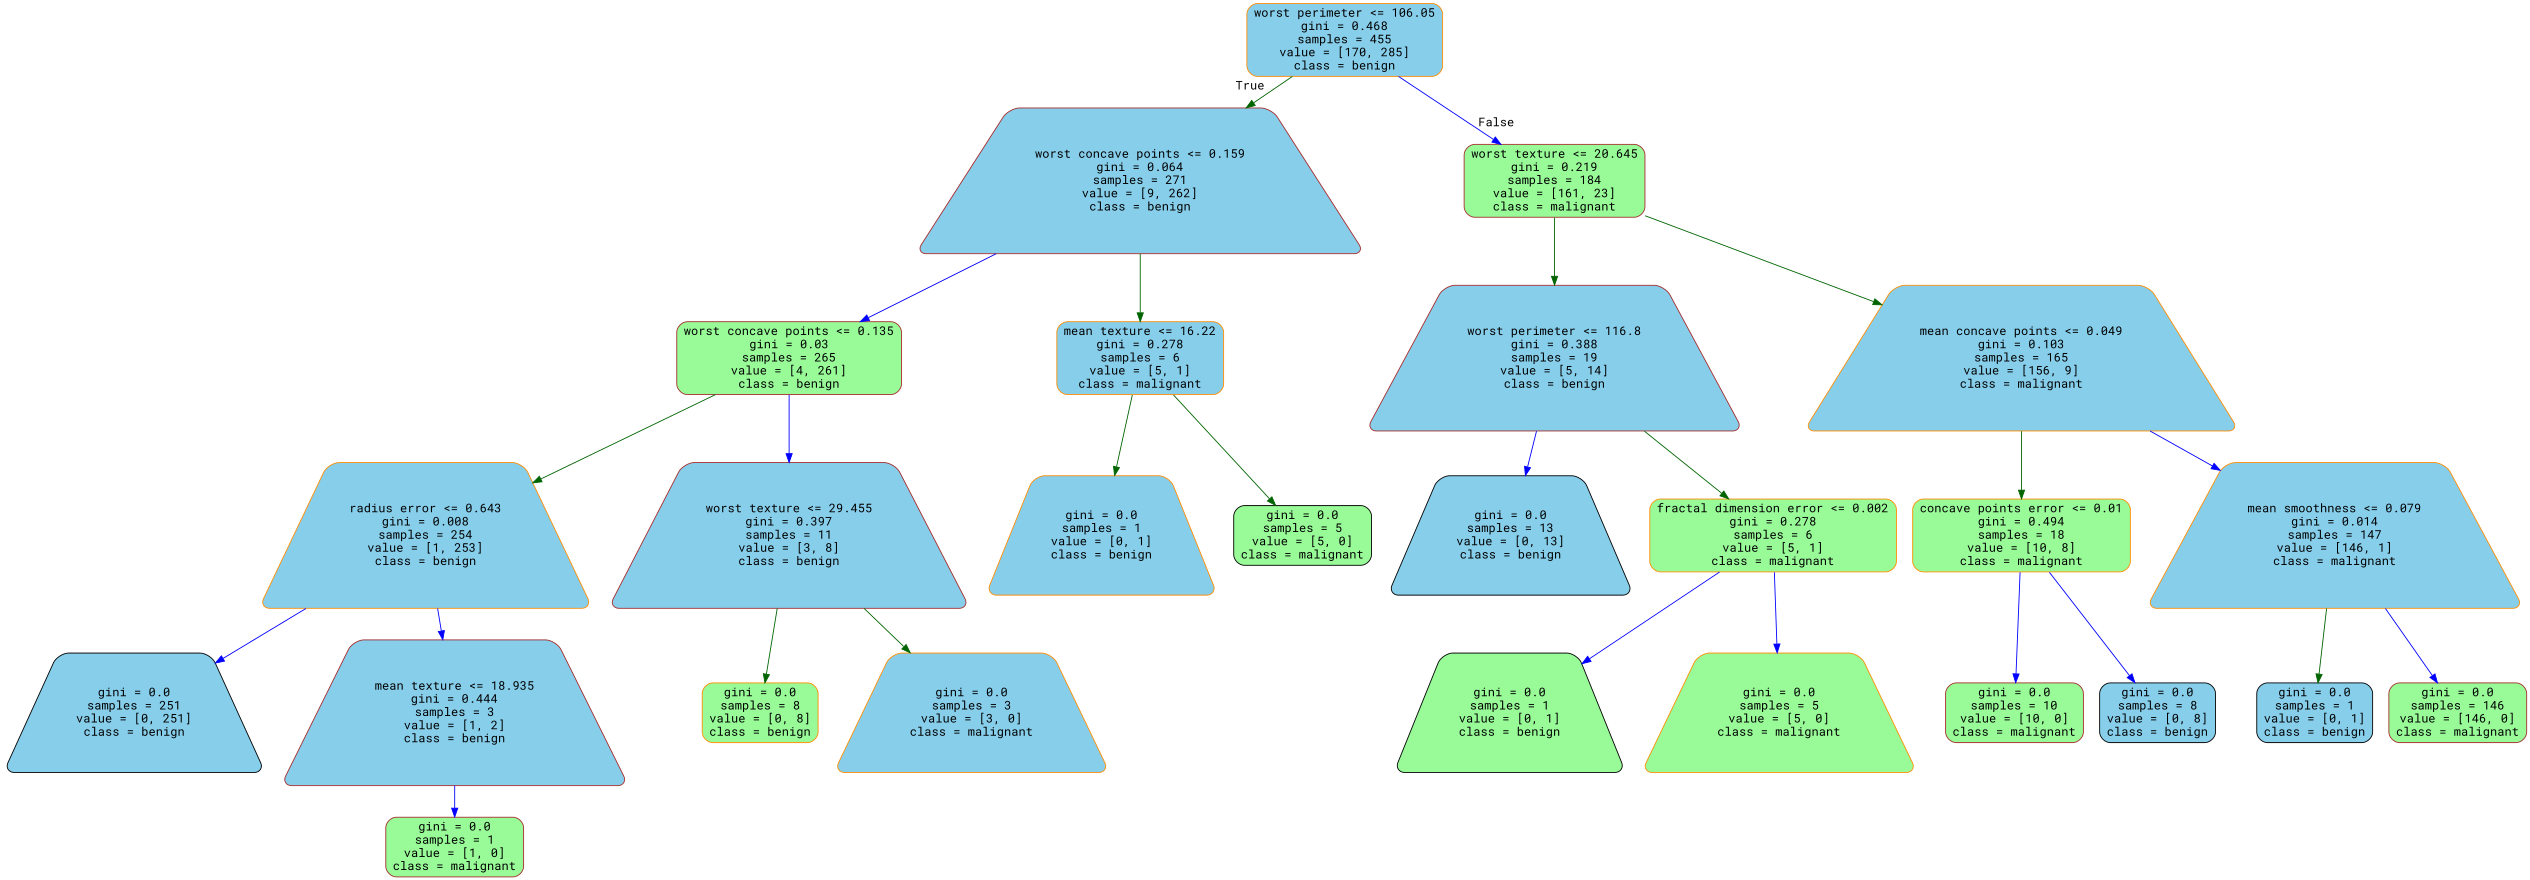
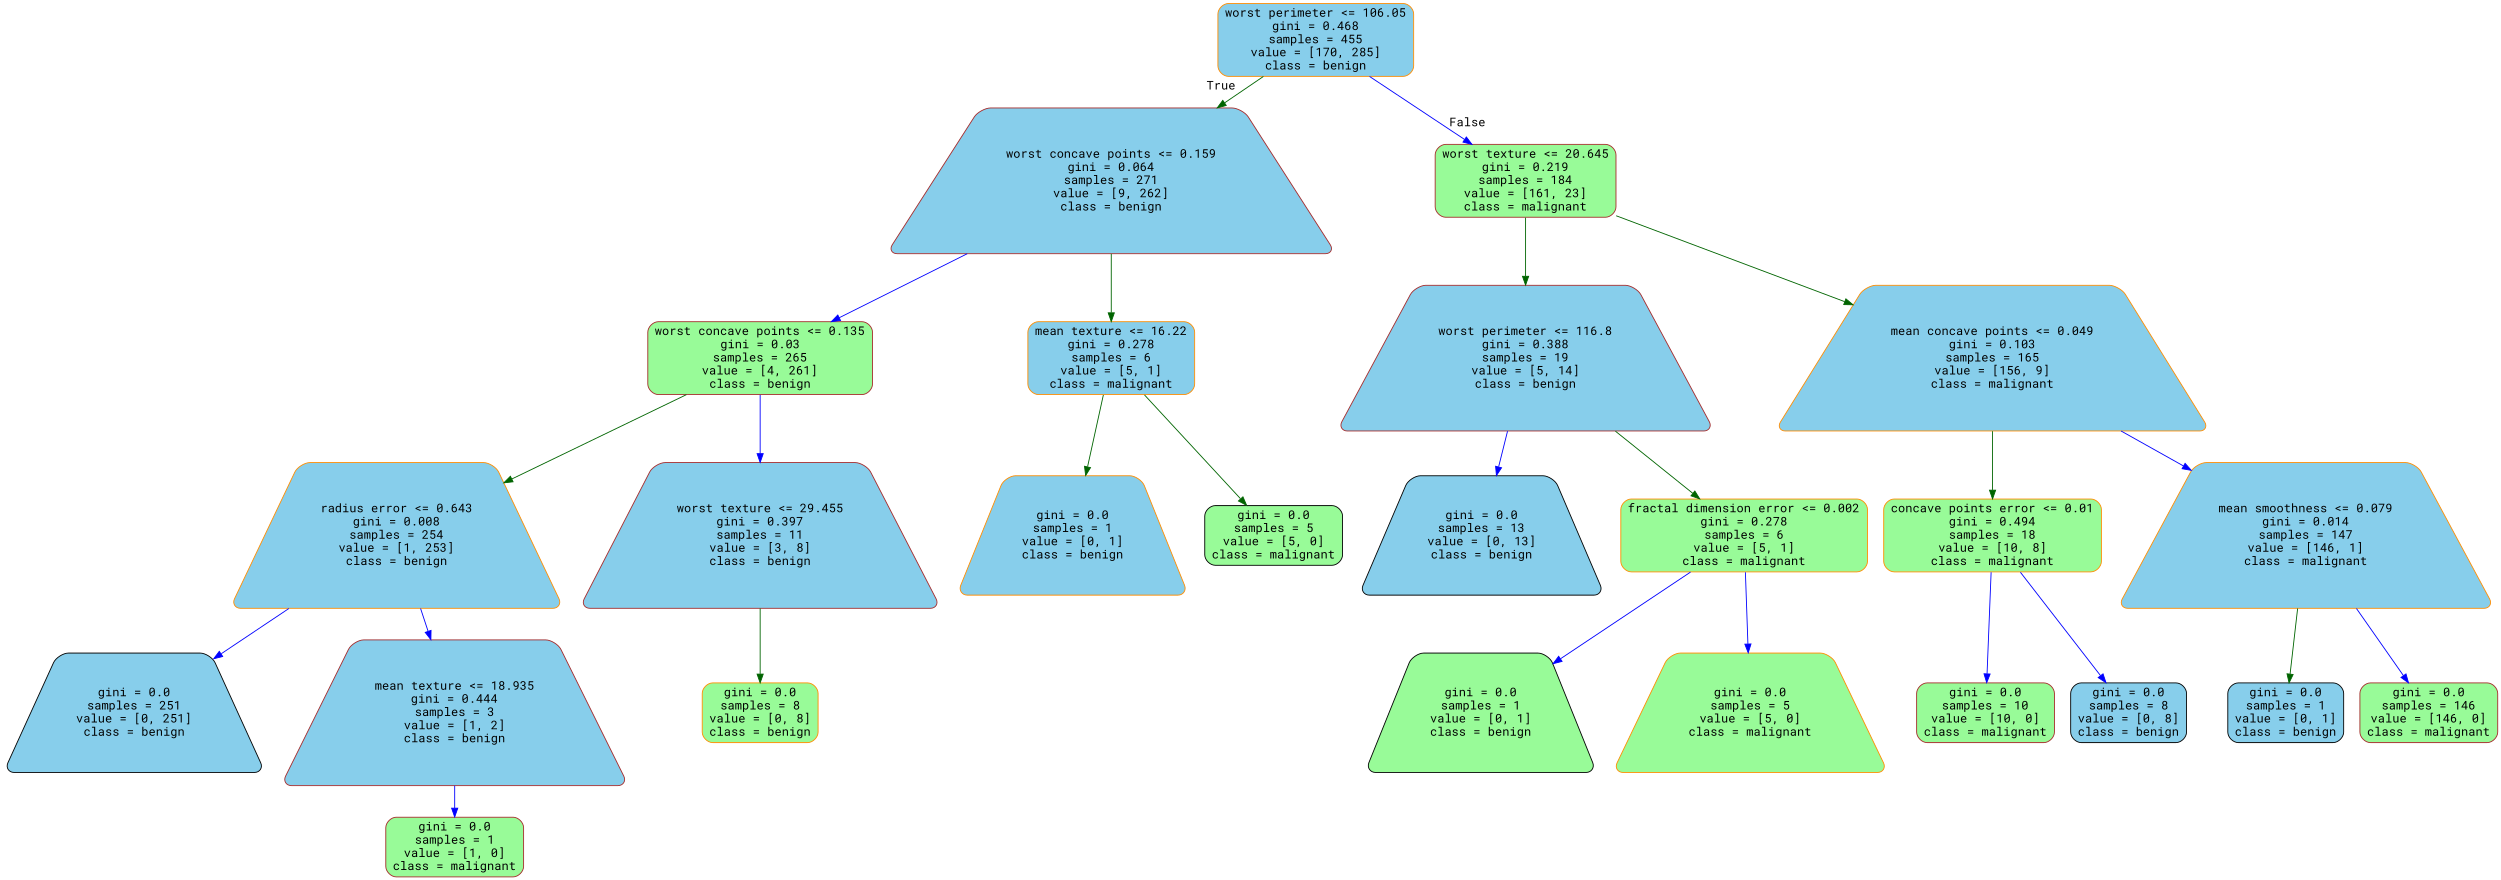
node "gini = 0.0 samples = 3 value = [3, 0] class = malignant": removed
